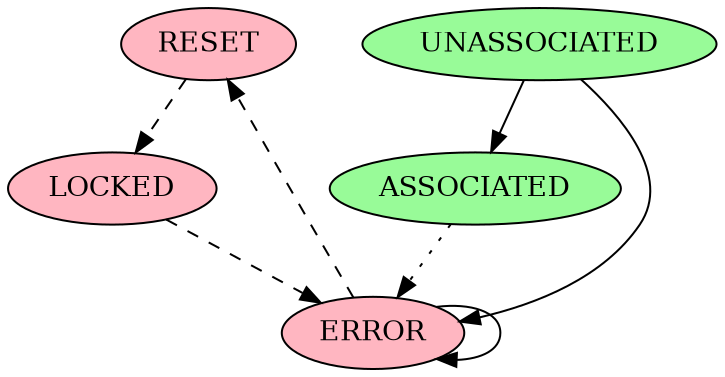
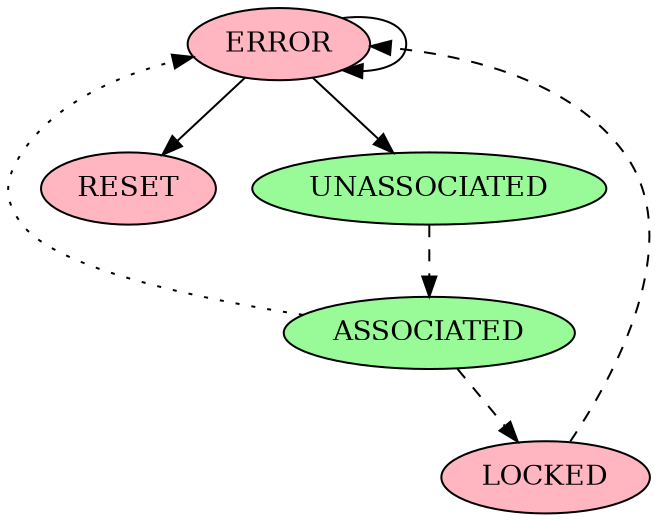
edge "RESET" -> "LOCKED": now "ASSOCIATED" -> "LOCKED"
edge "UNASSOCIATED" -> "ASSOCIATED": style solid -> dashed
edge "ERROR" -> "RESET": style dashed -> solid
edge "UNASSOCIATED" -> "ERROR": reversed
